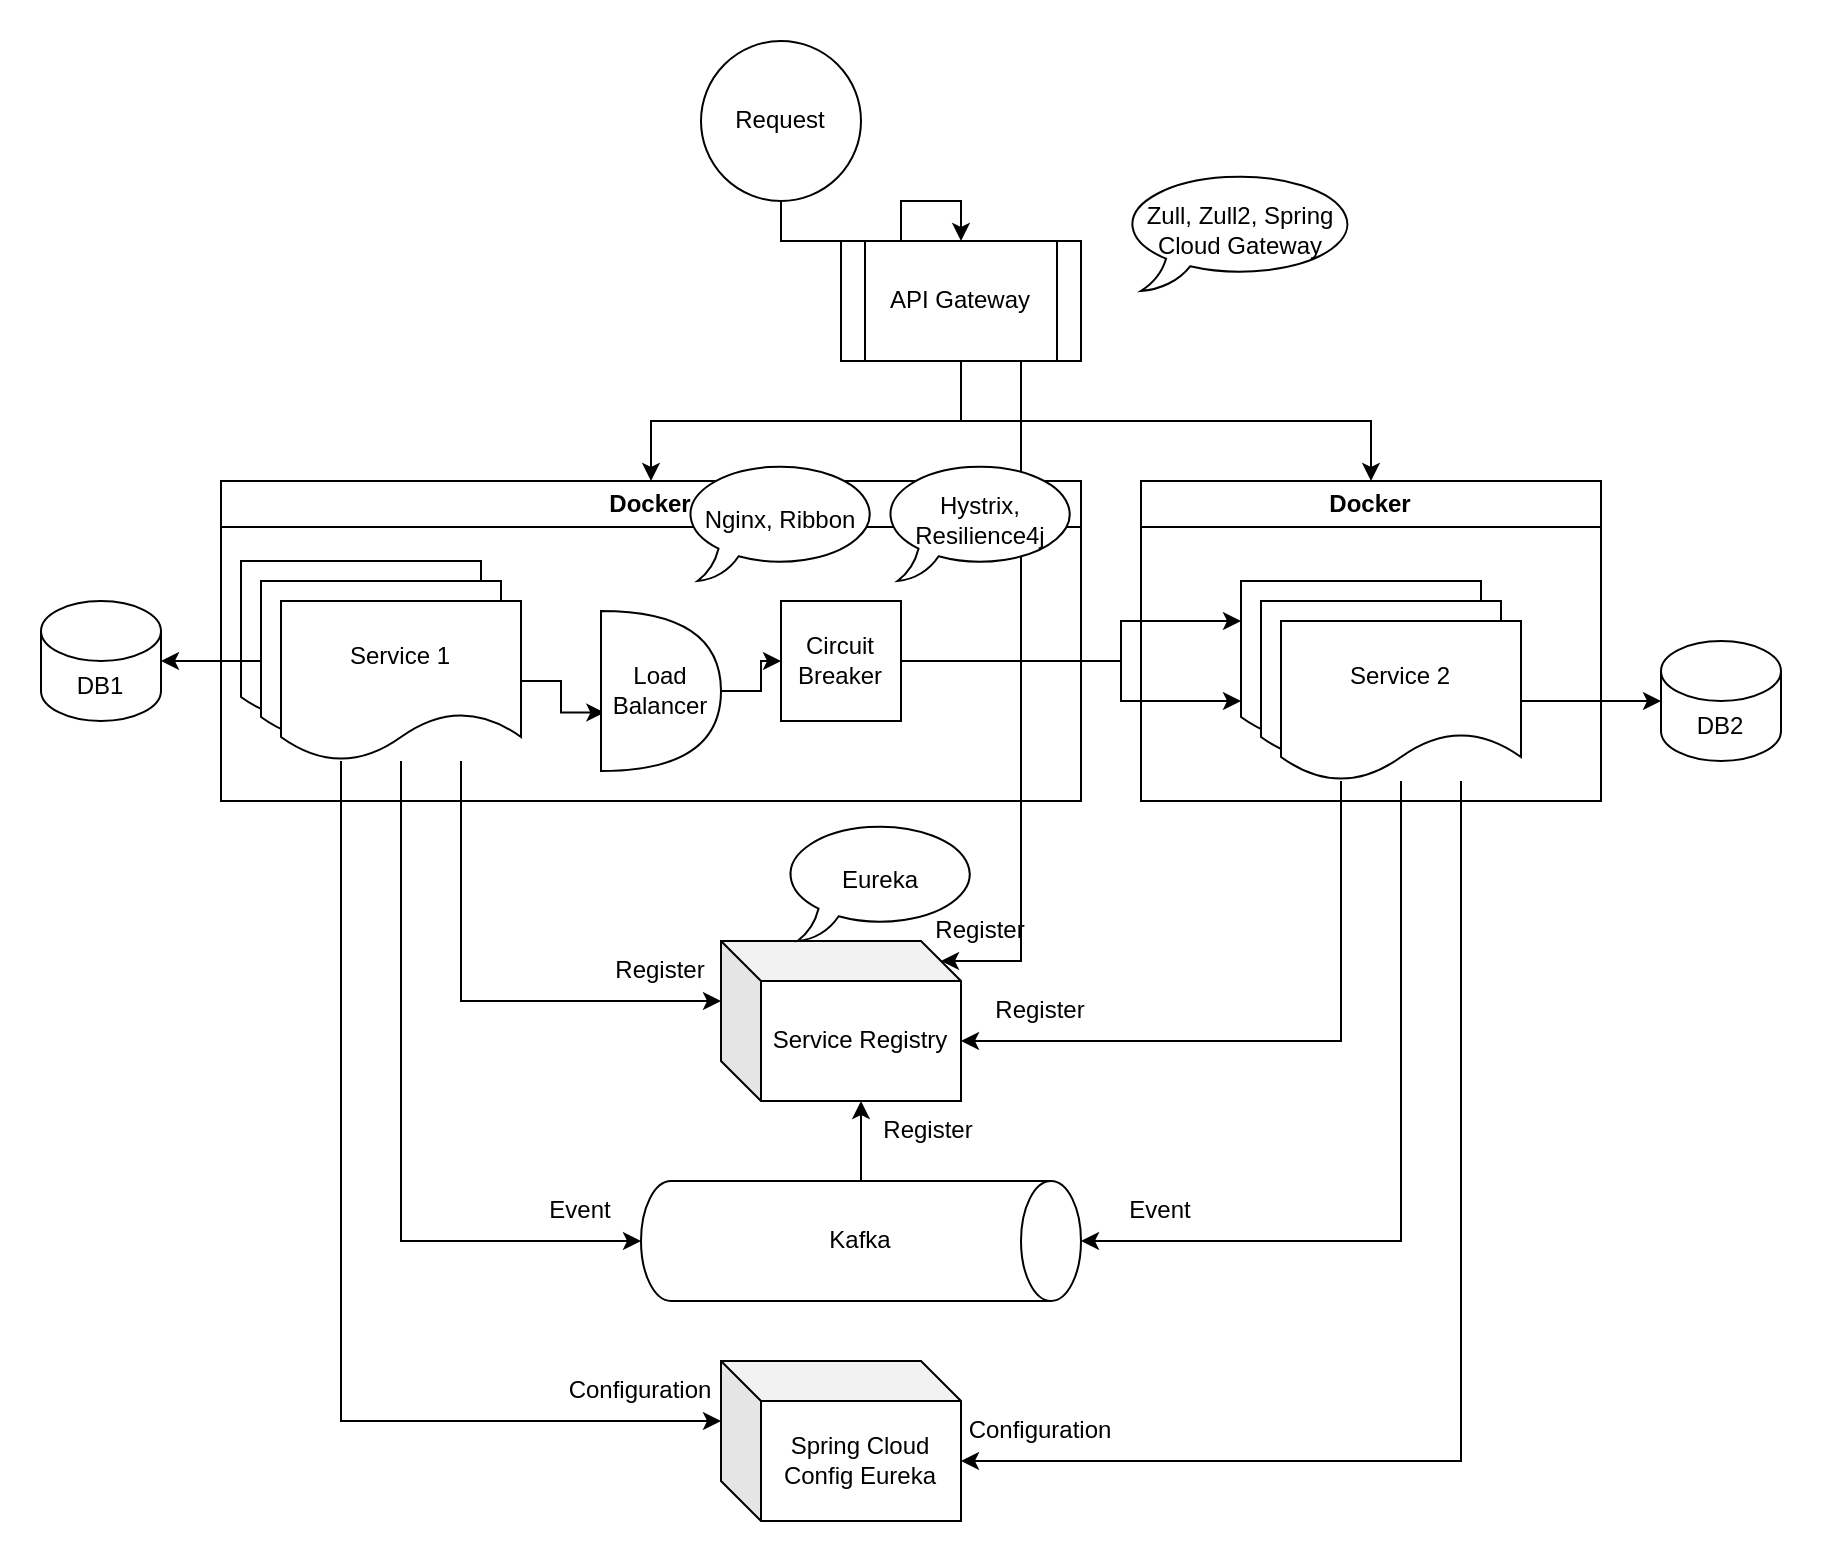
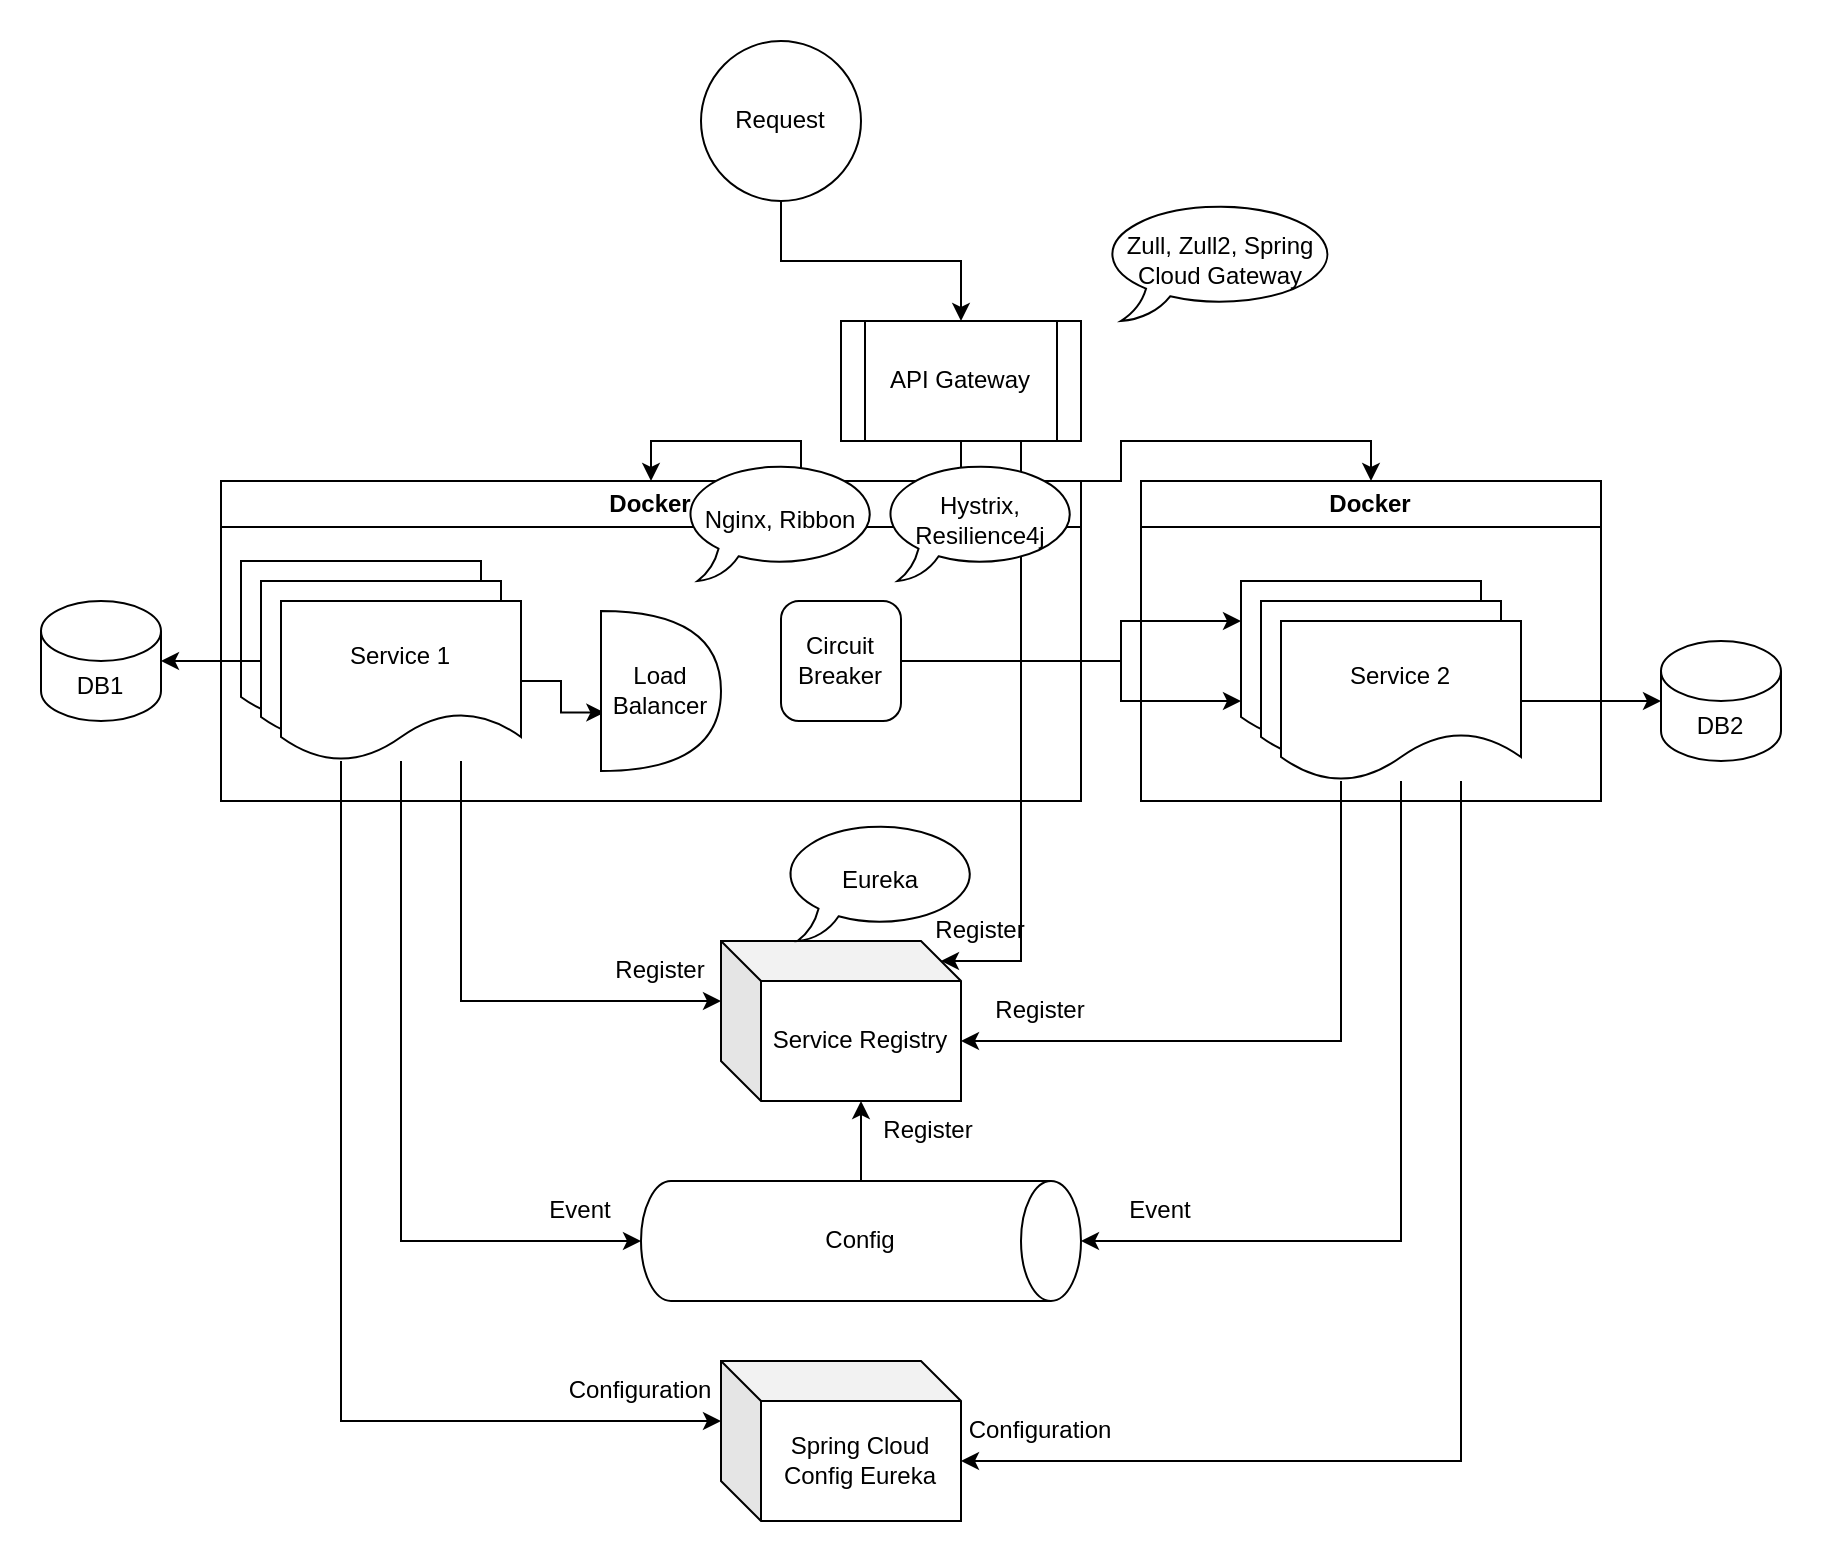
node "Zull, Zull2, Spring Cloud Gateway": moved (1241, 231) -> (1221, 261)
node "API Gateway": moved (961, 301) -> (961, 381)
node "Circuit Breaker": shape rectangle -> rounded rectangle
edge "Load Balancer" -> "Circuit Breaker": removed
node "Kafka": label "Kafka" -> "Config"
